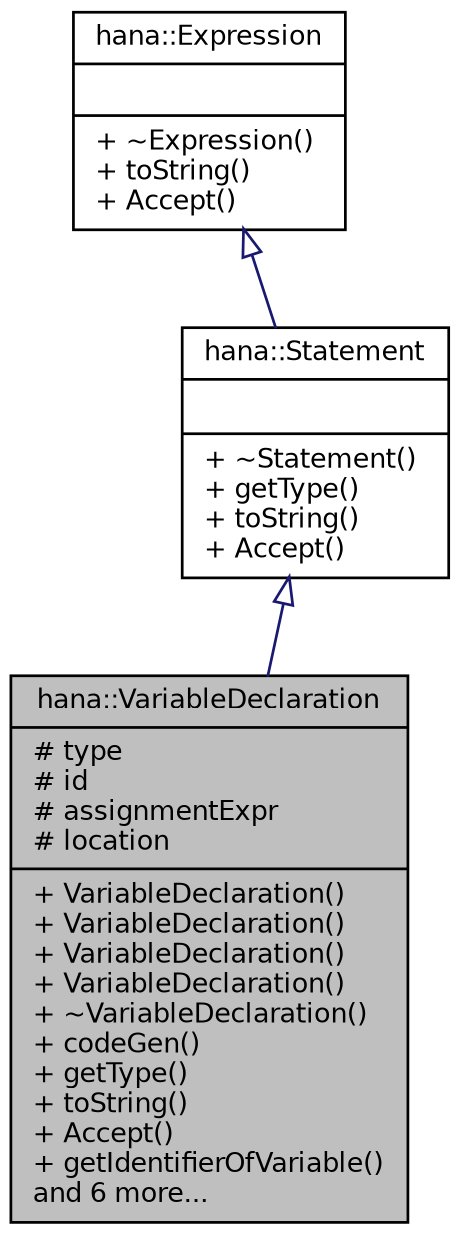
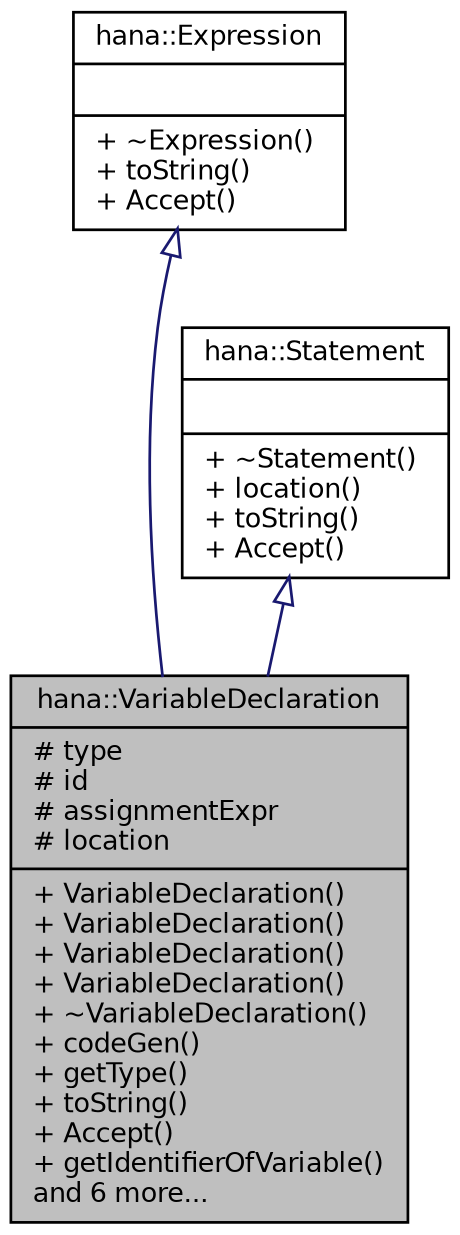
edge "hana::Statement" -> "hana::Expression": now "hana::VariableDeclaration" -> "hana::Expression"
node "hana::Statement": text "+ getType()" -> "+ location()"
